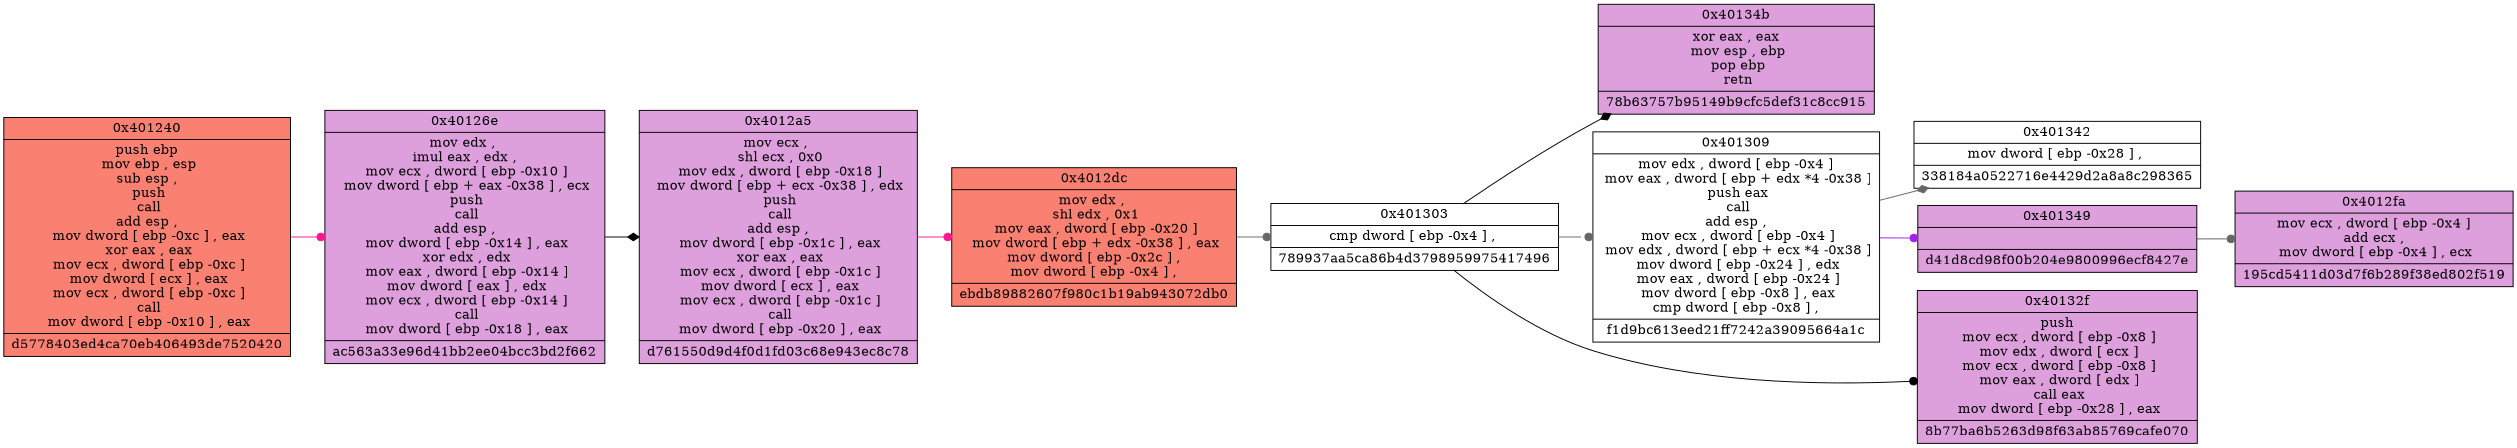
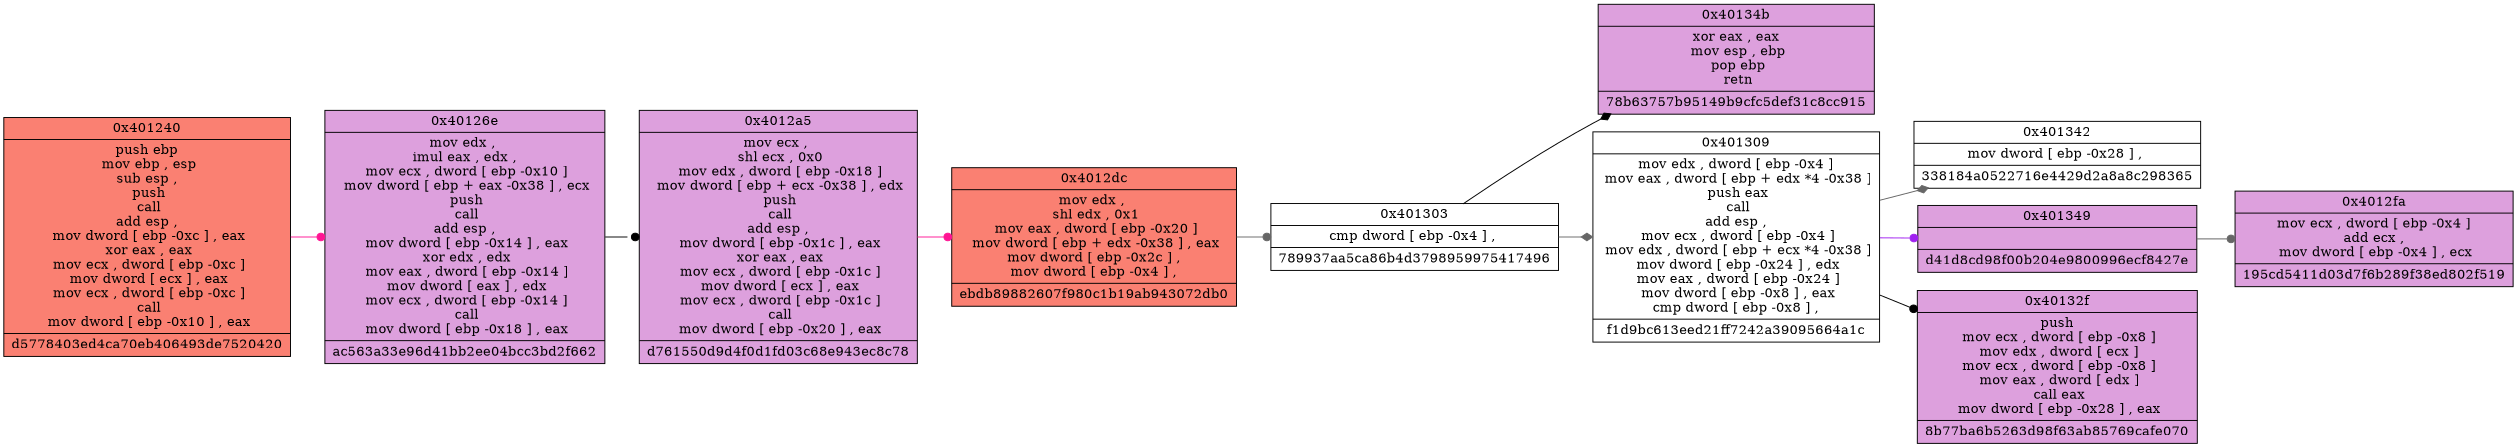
edge "0x40126e" -> "0x4012a5": arrowhead diamond -> dot
edge "0x401303" -> "0x401309": arrowhead dot -> diamond
edge "0x401303" -> "0x40132f": now "0x401309" -> "0x40132f"
